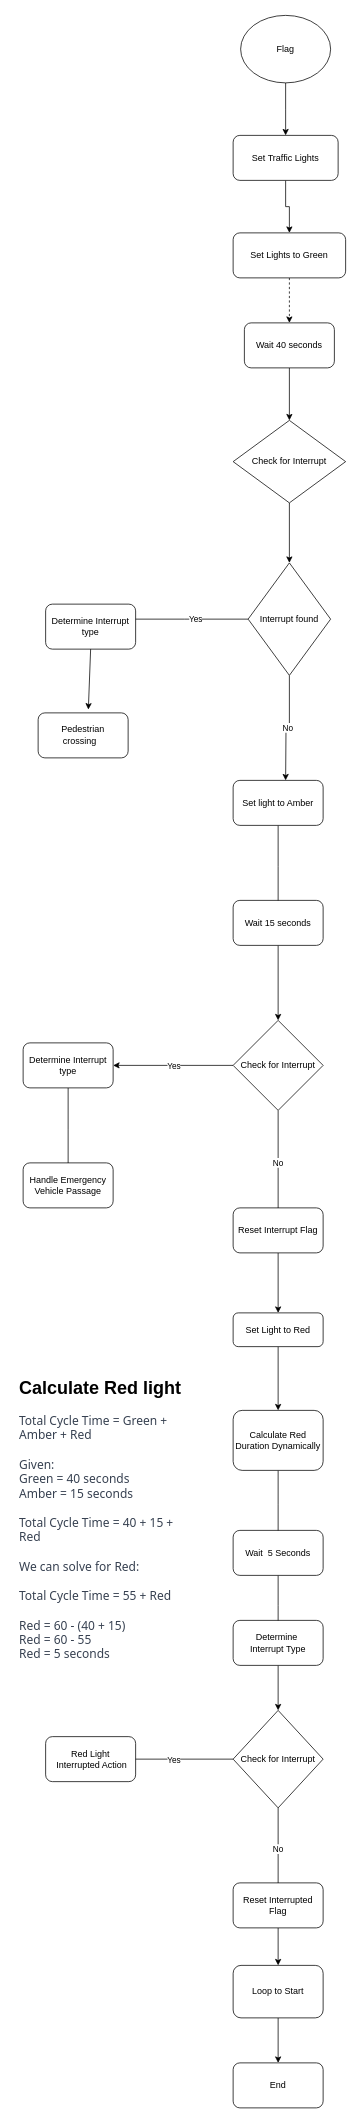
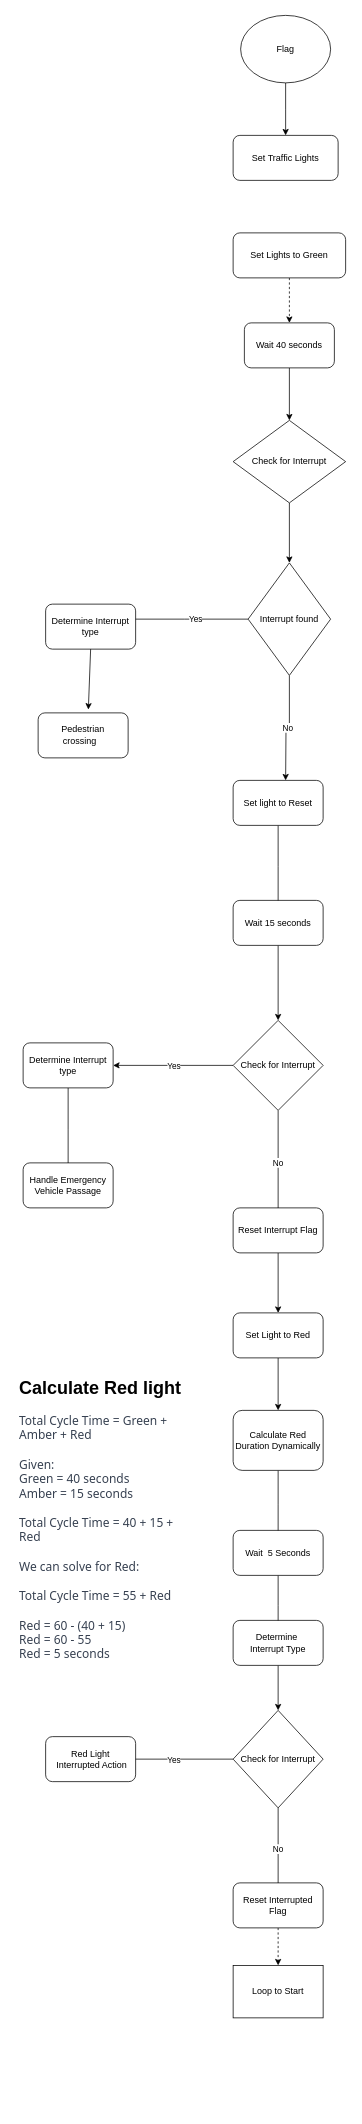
edge "Set Traffic Lights" -> "Set Lights to Green": removed
node "Set light to Amber": label "Set light to Amber" -> "Set light to Reset"
node "Set Light to Red": size 90x34 -> 90x45
edge "Reset Interrupted Flag" -> "Loop to Start": style solid -> dashed
node "Loop to Start": shape rounded rectangle -> rectangle
edge "Loop to Start" -> "End": removed
node "End": removed
